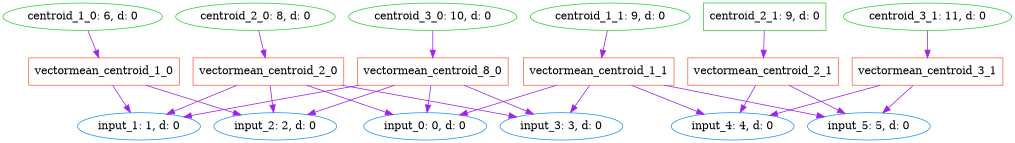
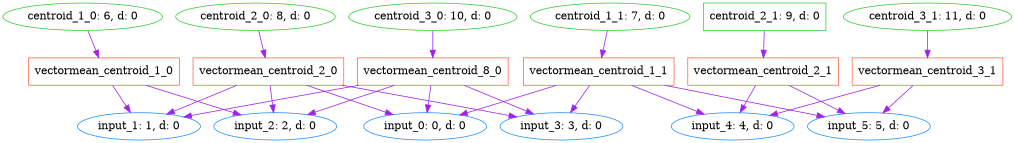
node "centroid_1_1: 9, d: 0": label "centroid_1_1: 9, d: 0" -> "centroid_1_1: 7, d: 0"
